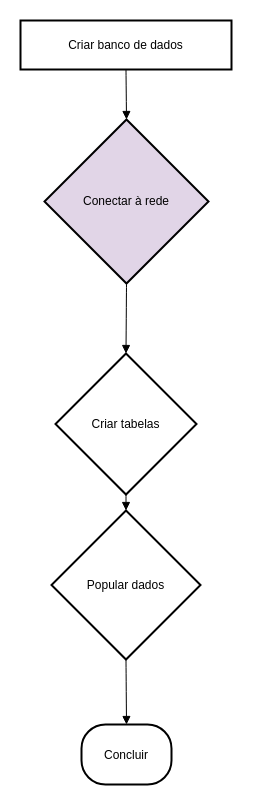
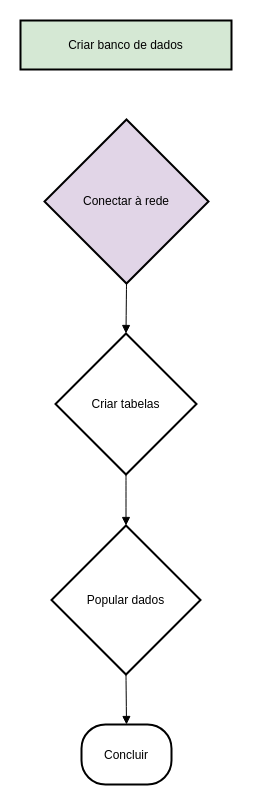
node "Criar banco de dados": fillcolor #ffffff -> #d5e8d4
edge "Criar banco de dados" -> "Conectar à rede": removed
node "Criar tabelas": moved (126, 424) -> (126, 404)
node "Popular dados": moved (126, 585) -> (126, 600)
